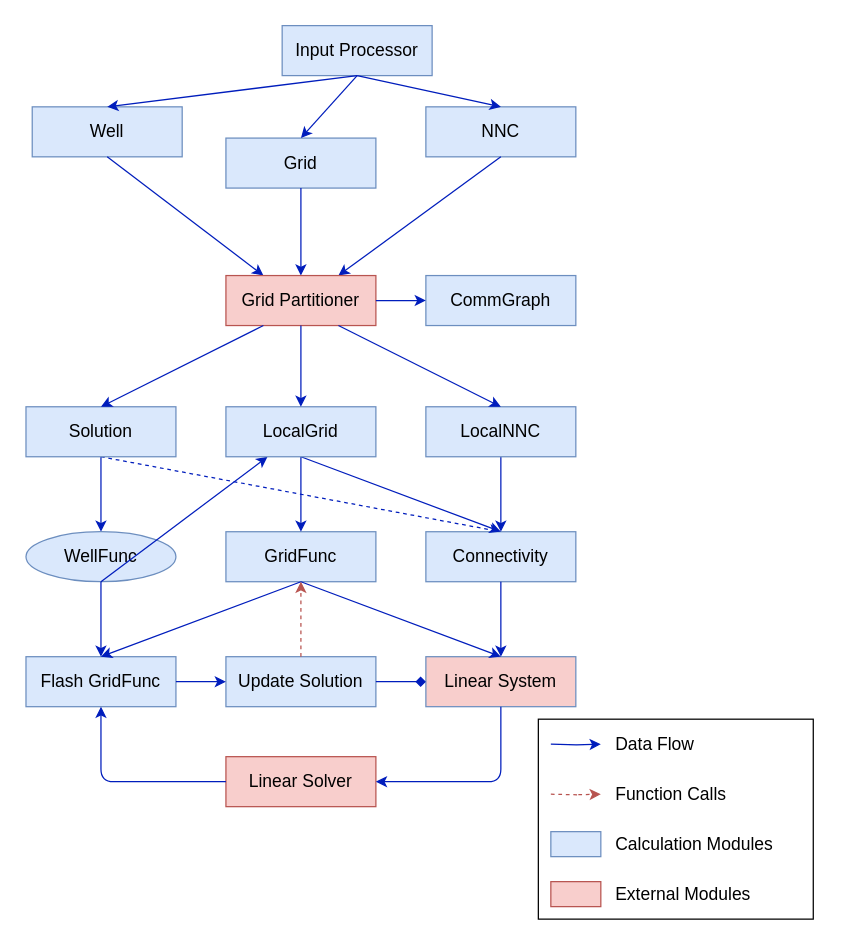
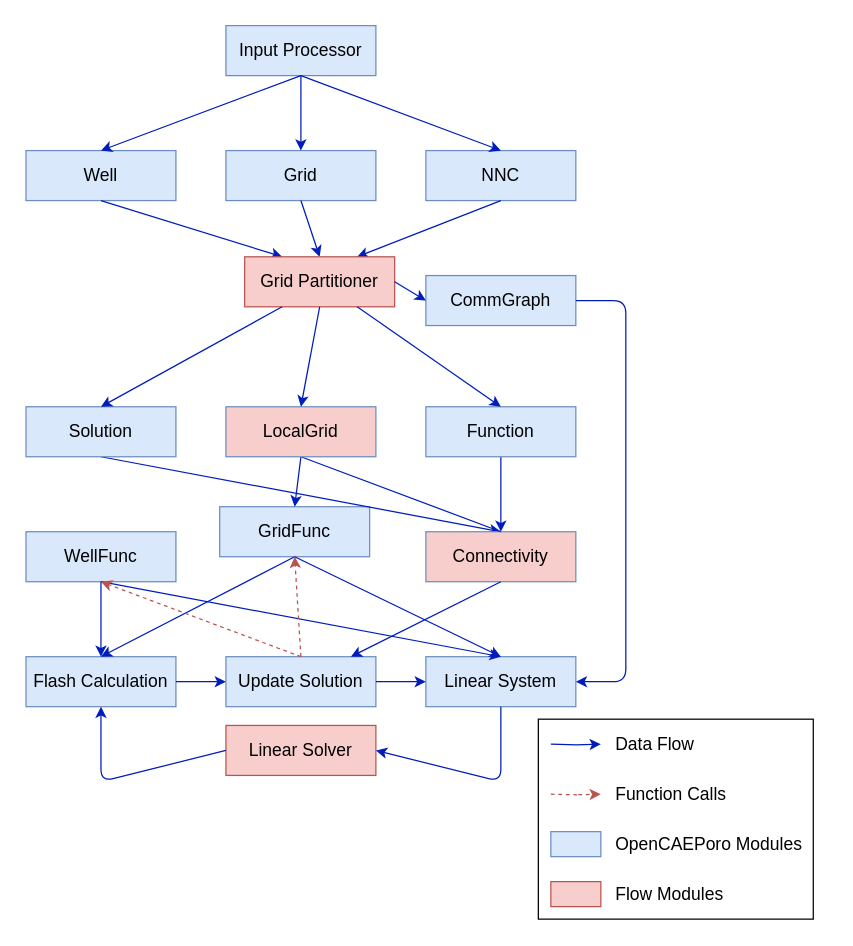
node "Input Processor": moved (357, 51) -> (301, 51)
node "Well": moved (107, 132) -> (101, 176)
node "NNC": moved (501, 132) -> (501, 176)
node "Grid": moved (301, 163) -> (301, 176)
node "Grid Partitioner": moved (301, 301) -> (319, 282)
node "LocalGrid": fillcolor #dae8fc -> #f8cecc
node "LocalNNC": label "LocalNNC" -> "Function"
edge "CommGraph" -> "Linear System": added
edge "Solution" -> "WellFunc": removed
edge "Solution" -> "Connectivity": style dashed -> solid
edge "WellFunc" -> "LocalGrid": now "WellFunc" -> "Linear System"
edge "LocalGrid" -> "Connectivity": arrowhead classic -> none
node "WellFunc": shape ellipse -> rectangle
node "GridFunc": moved (301, 557) -> (294, 532)
node "Connectivity": fillcolor #dae8fc -> #f8cecc
edge "Connectivity" -> "Linear System": now "Connectivity" -> "Update Solution"
edge "Update Solution" -> "WellFunc": added
node "Flash GridFunc": label "Flash GridFunc" -> "Flash Calculation"
edge "Update Solution" -> "Linear System": arrowhead diamond -> classic
node "Linear System": fillcolor #f8cecc -> #dae8fc
node "Linear Solver": moved (301, 782) -> (301, 751)
node "Calculation Modules": label "Calculation Modules" -> "OpenCAEPoro Modules"
node "External Modules": label "External Modules" -> "Flow Modules"
